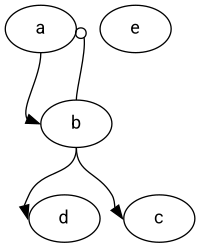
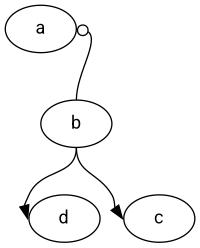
node "e": removed
edge "a" -> "b": removed
